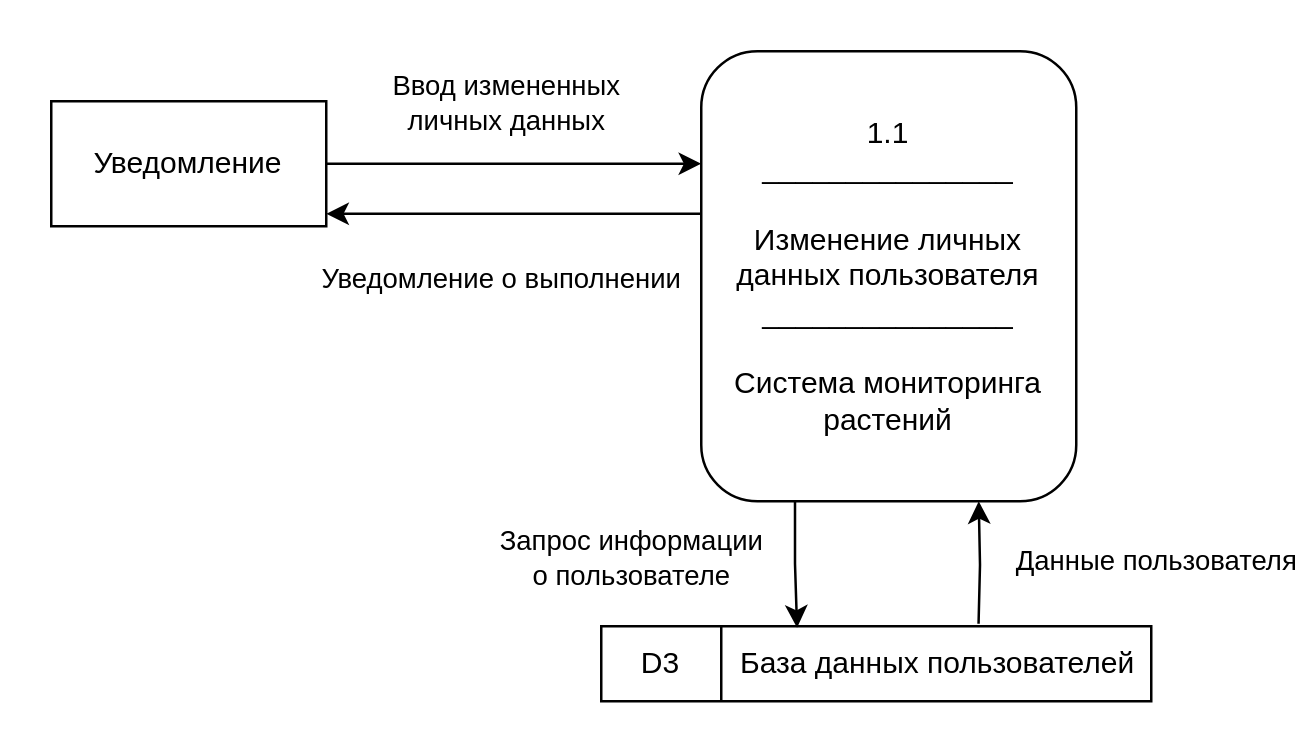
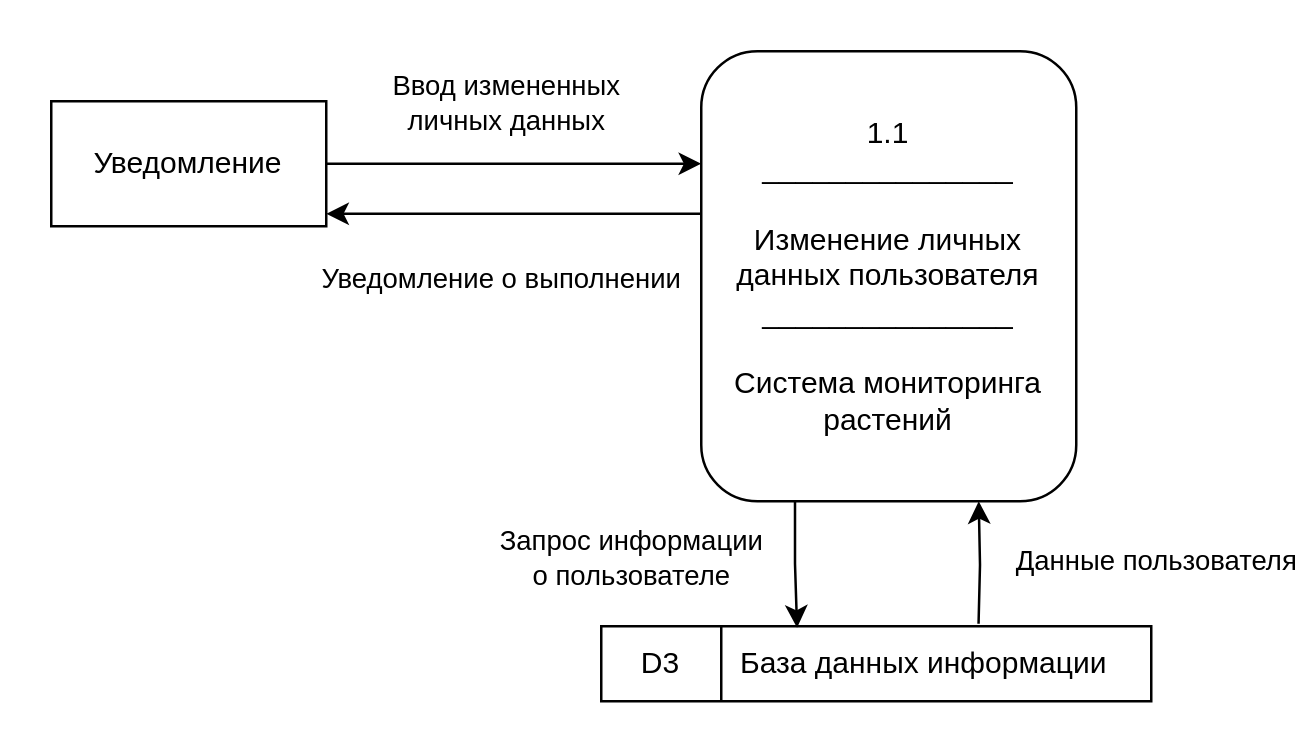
node "База данных пользователей": label "База данных пользователей" -> "База данных информации"
